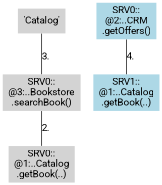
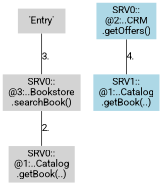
node "'Catalog'": label "'Catalog'" -> "'Entry'"
